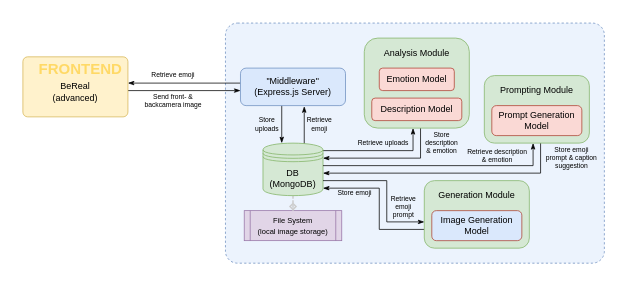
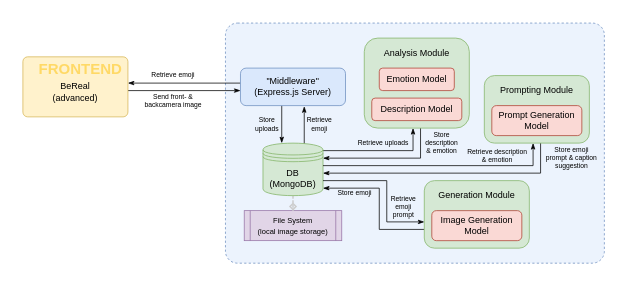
node "Image Generation Model": fillcolor #dae8fc -> #fad9d5
